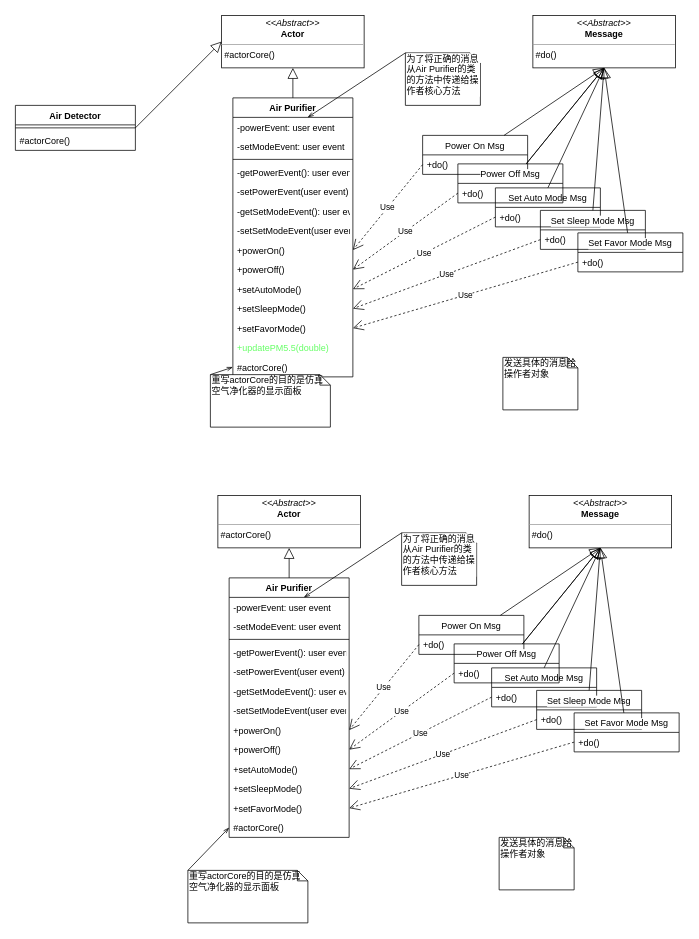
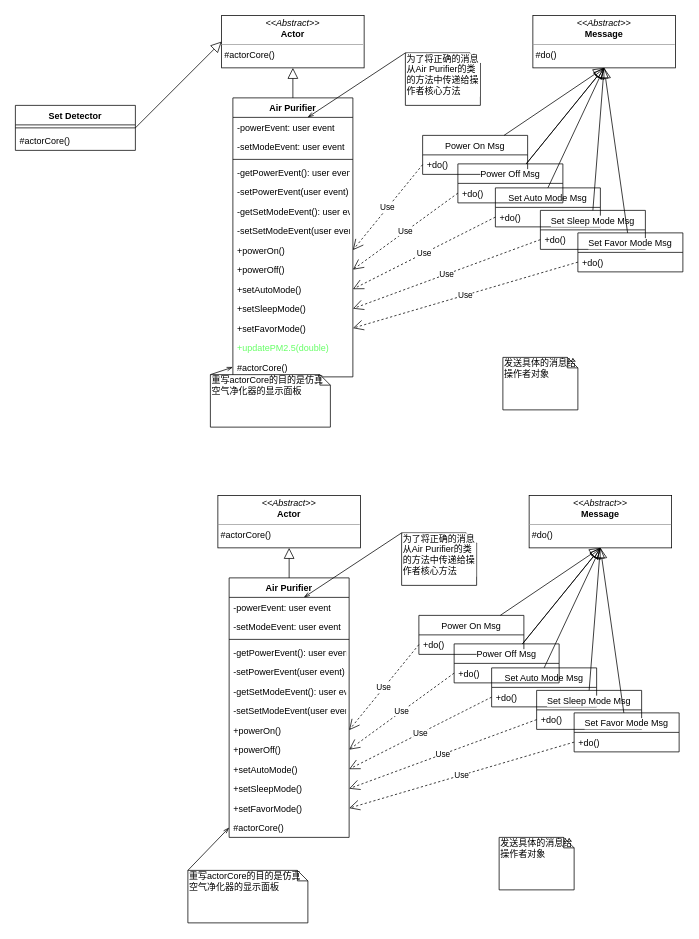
node "Air Detector": label "Air Detector" -> "Set Detector"
node "+updatePM5.5(double)": label "+updatePM5.5(double)" -> "+updatePM2.5(double)"
